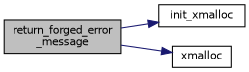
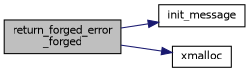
node "init_xmalloc": label "init_xmalloc" -> "init_message"
node "return_forged_error _message": label "return_forged_error _message" -> "return_forged_error _forged"
